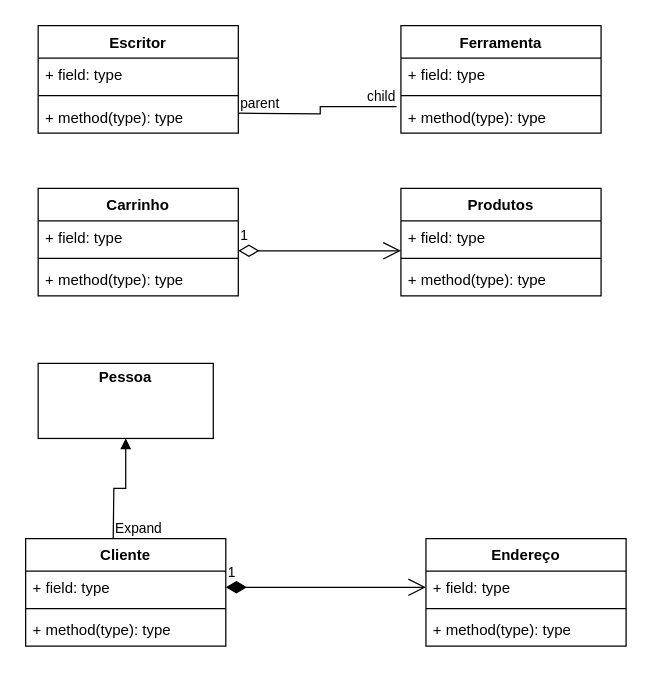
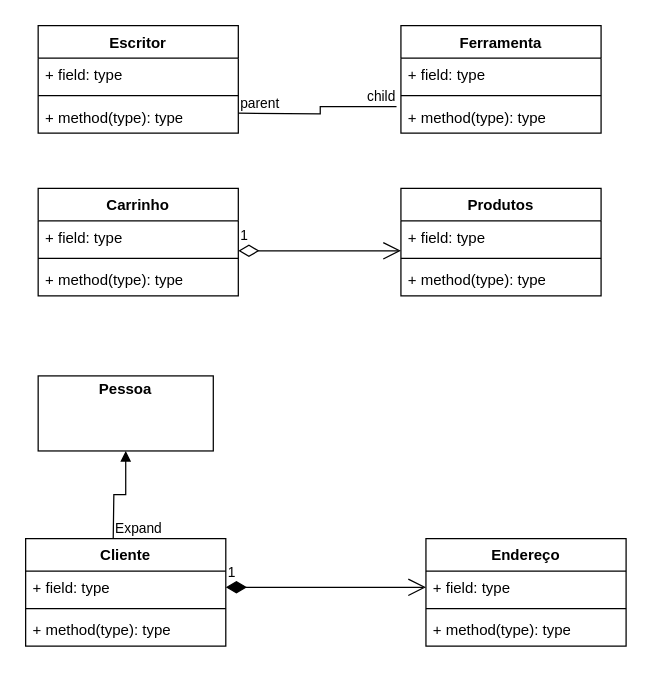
node "Pessoa": moved (126, 401) -> (126, 413)
